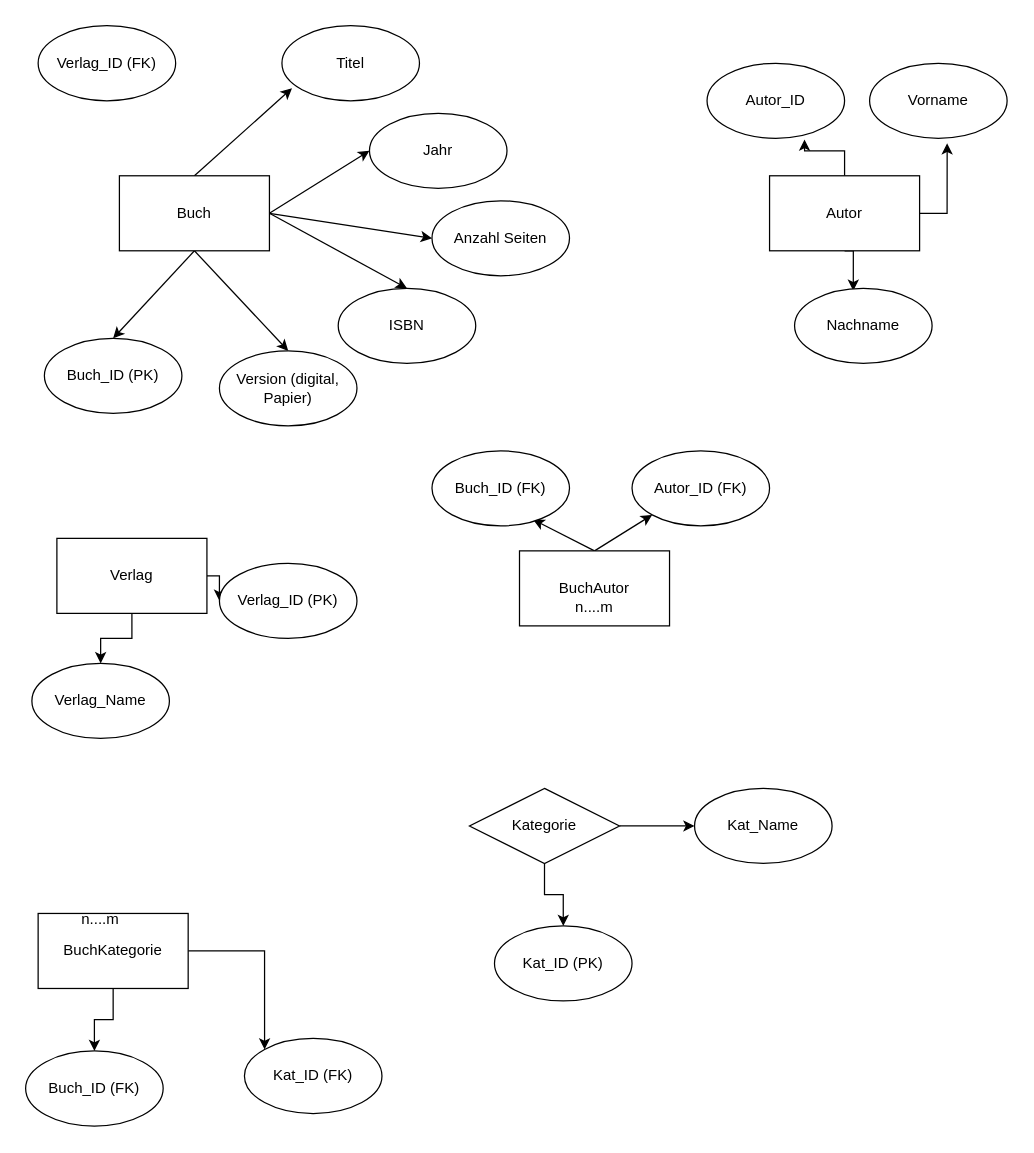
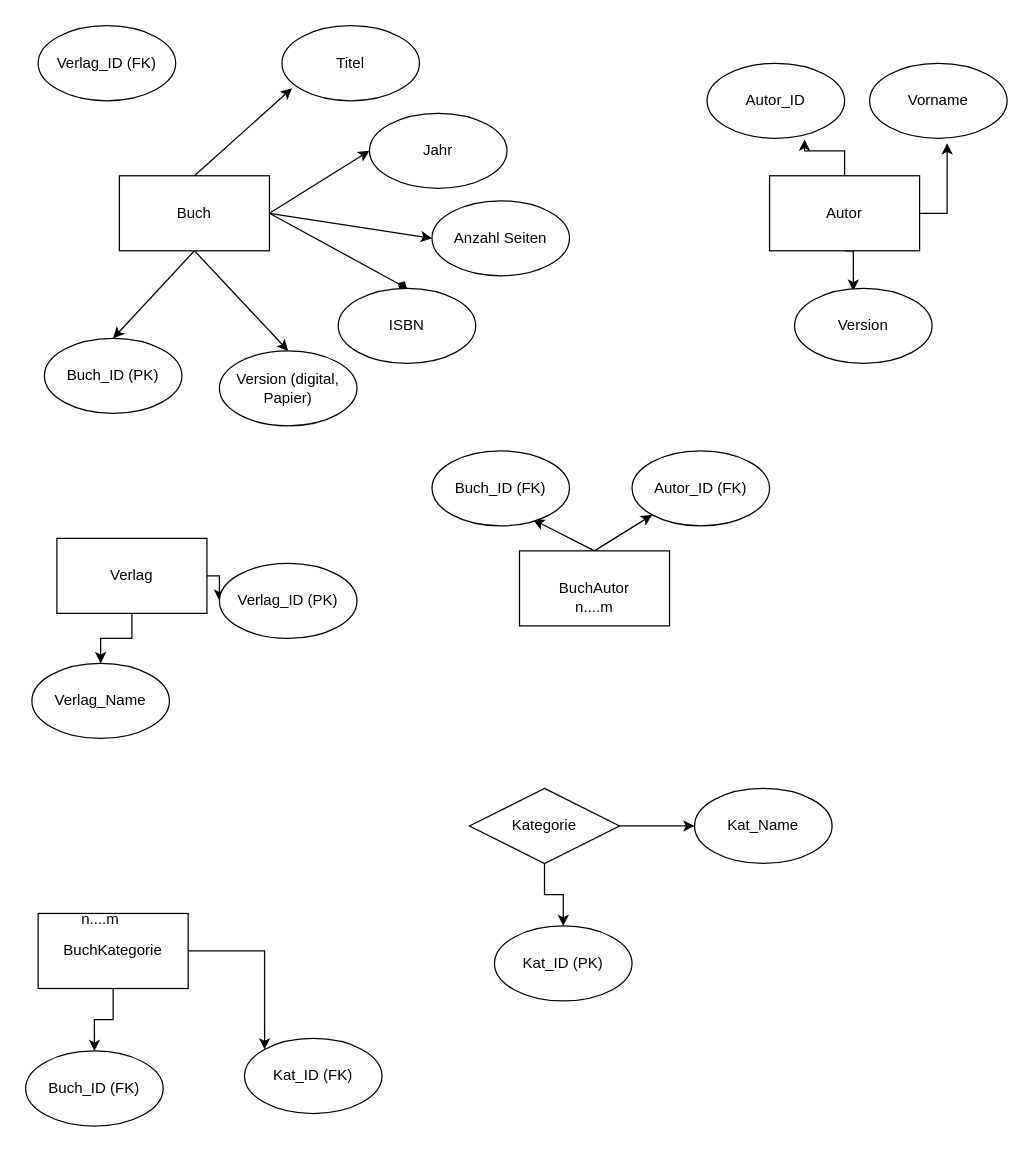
edge "Buch" -> "ISBN": arrowhead classic -> diamond
node "Nachname": label "Nachname" -> "Version"
